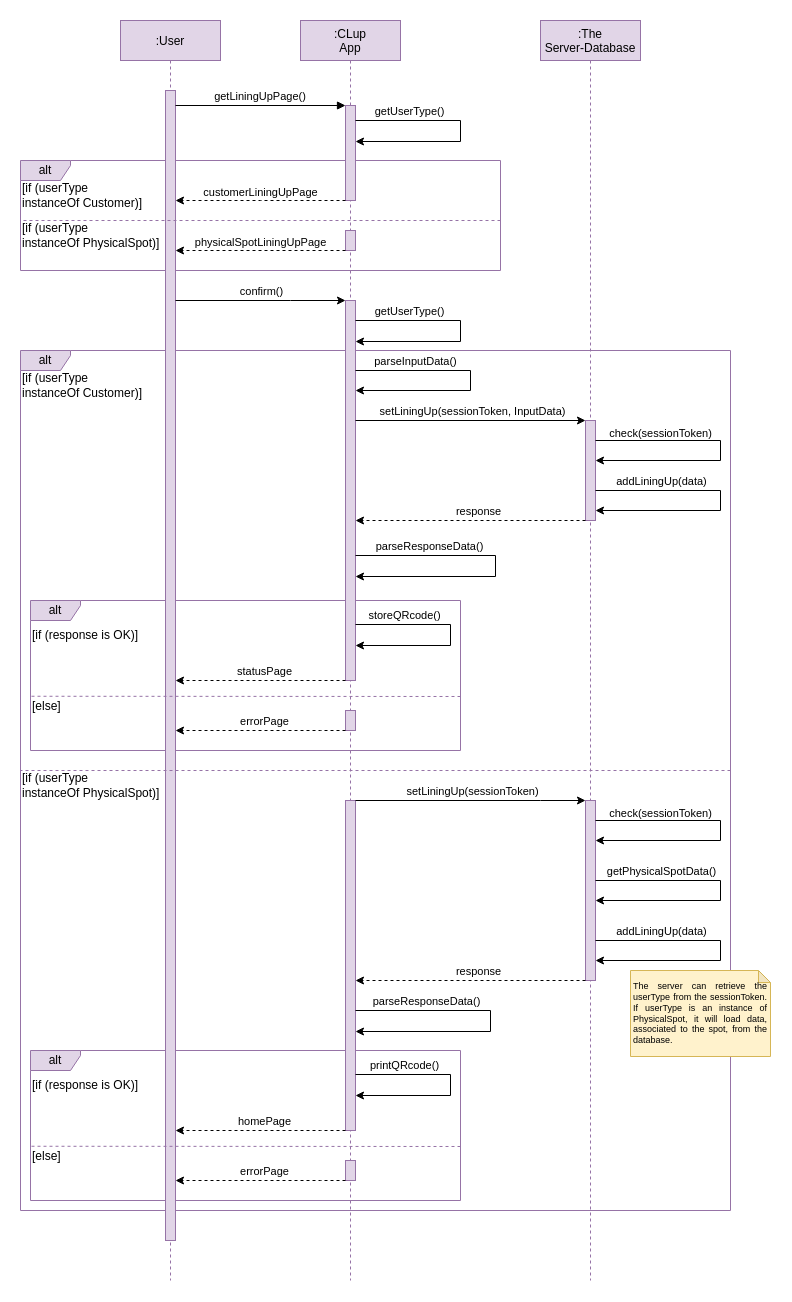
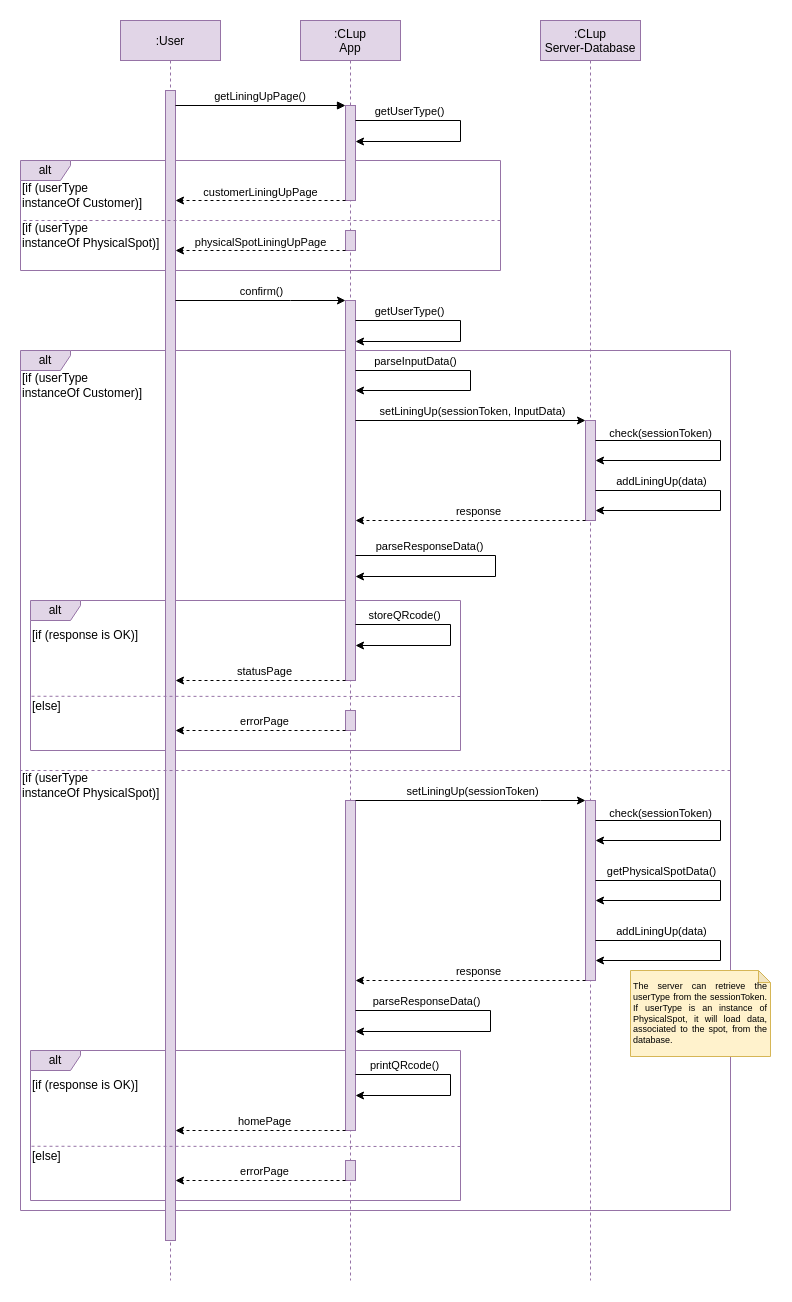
node ":The Server-Database": label ":The Server-Database" -> ":CLup Server-Database"
